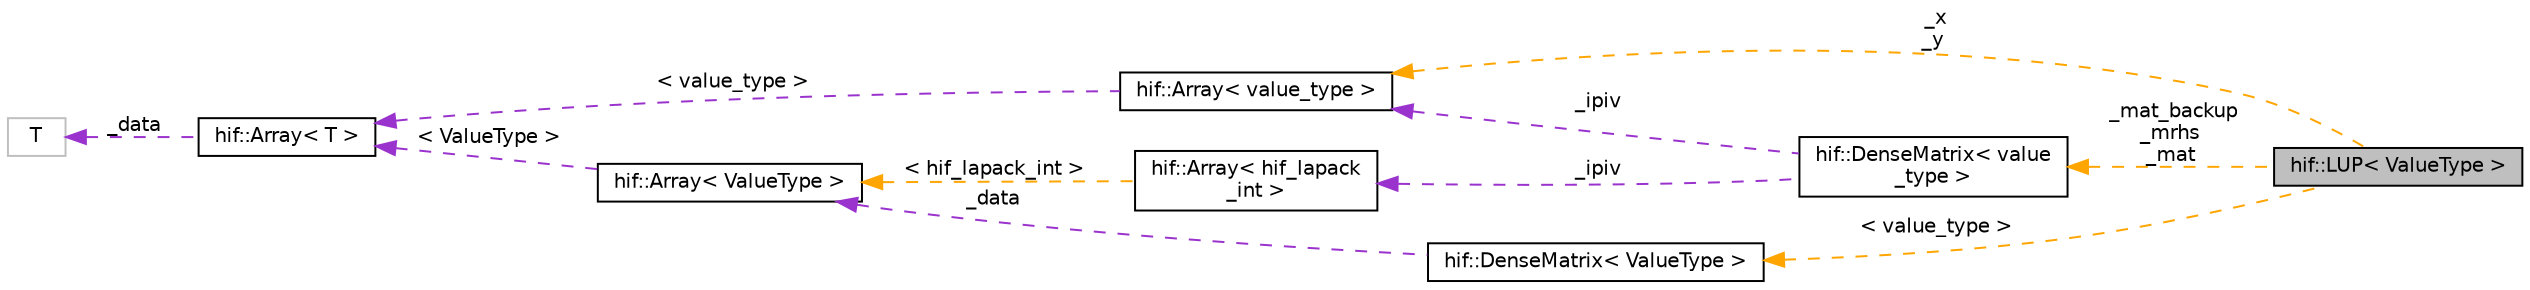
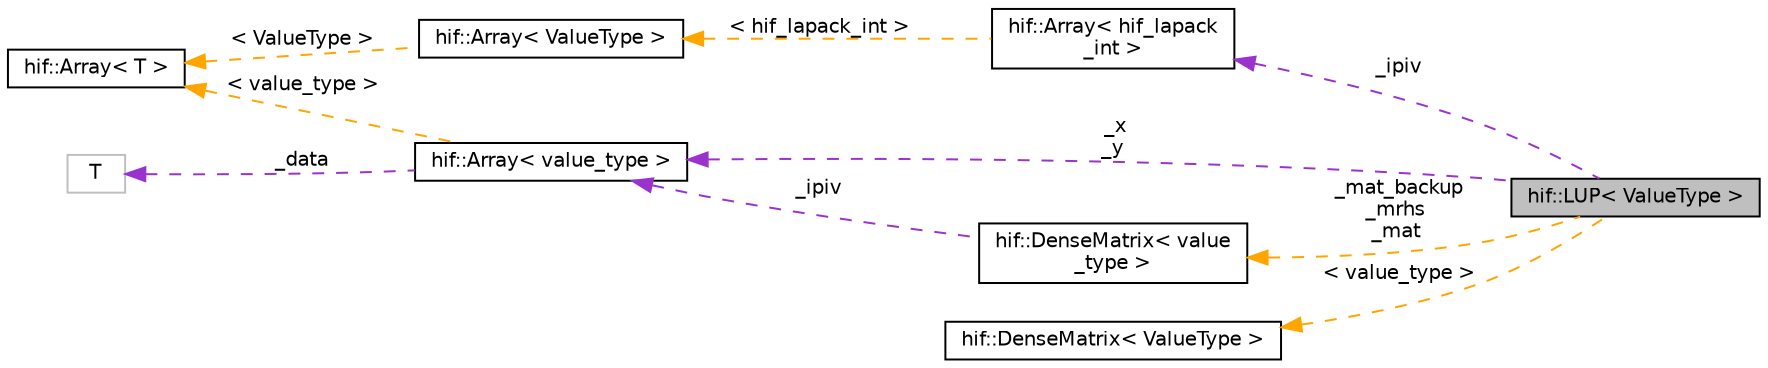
edge "hif::LUP< ValueType >" -> "hif::Array< value_type >": color orange -> darkorchid3
edge "hif::Array< value_type >" -> "hif::Array< T >": color darkorchid3 -> orange
edge "hif::Array< T >" -> "T": now "hif::Array< value_type >" -> "T"
edge "hif::Array< ValueType >" -> "hif::Array< T >": color darkorchid3 -> orange
edge "hif::DenseMatrix< value _type >" -> "hif::Array< hif_lapack _int >": now "hif::LUP< ValueType >" -> "hif::Array< hif_lapack _int >"
edge "hif::DenseMatrix< ValueType >" -> "hif::Array< ValueType >": removed, label "_data"
